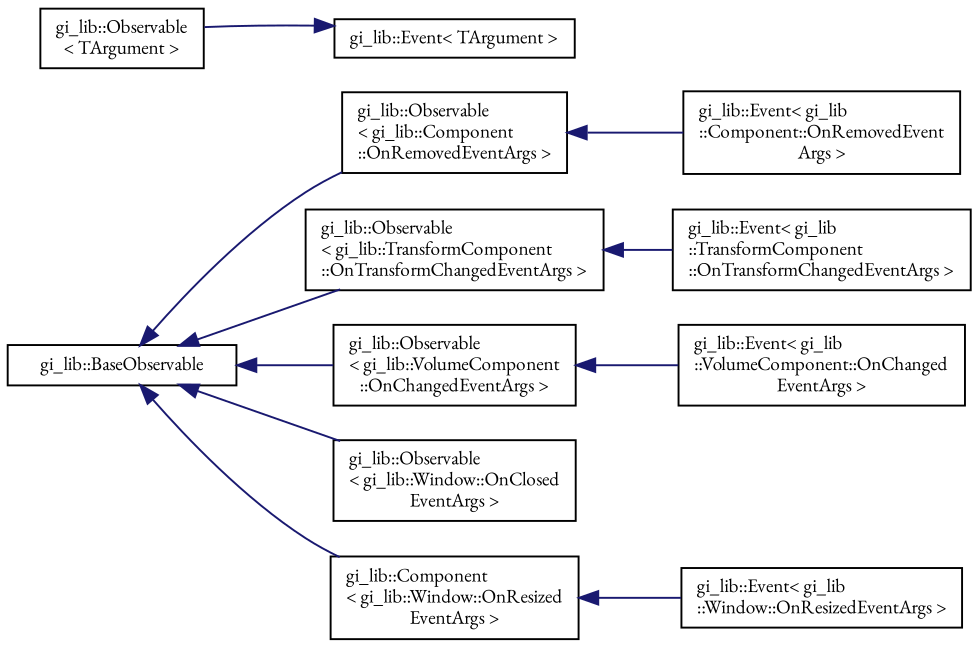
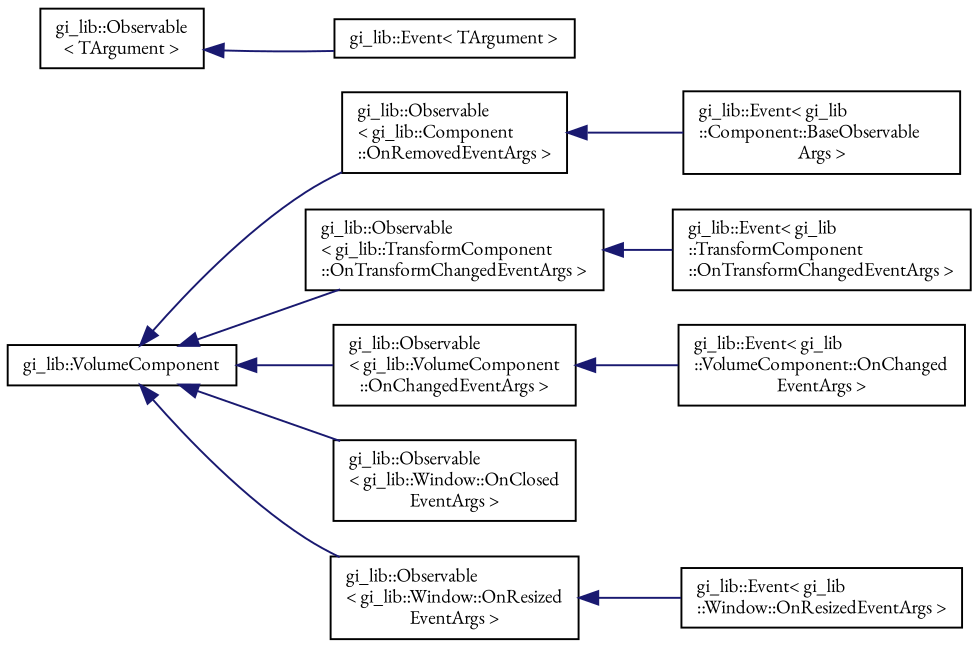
edge "gi_lib::Observable < TArgument >" -> "gi_lib::Event< TArgument >": reversed
node "gi_lib::Event< gi_lib ::Component::OnRemovedEvent Args >": label "gi_lib::Event< gi_lib ::Component::OnRemovedEvent Args >" -> "gi_lib::Event< gi_lib ::Component::BaseObservable Args >"
node "gi_lib::BaseObservable": label "gi_lib::BaseObservable" -> "gi_lib::VolumeComponent"
node "gi_lib::Component < gi_lib::Window::OnResized EventArgs >": label "gi_lib::Component < gi_lib::Window::OnResized EventArgs >" -> "gi_lib::Observable < gi_lib::Window::OnResized EventArgs >"
